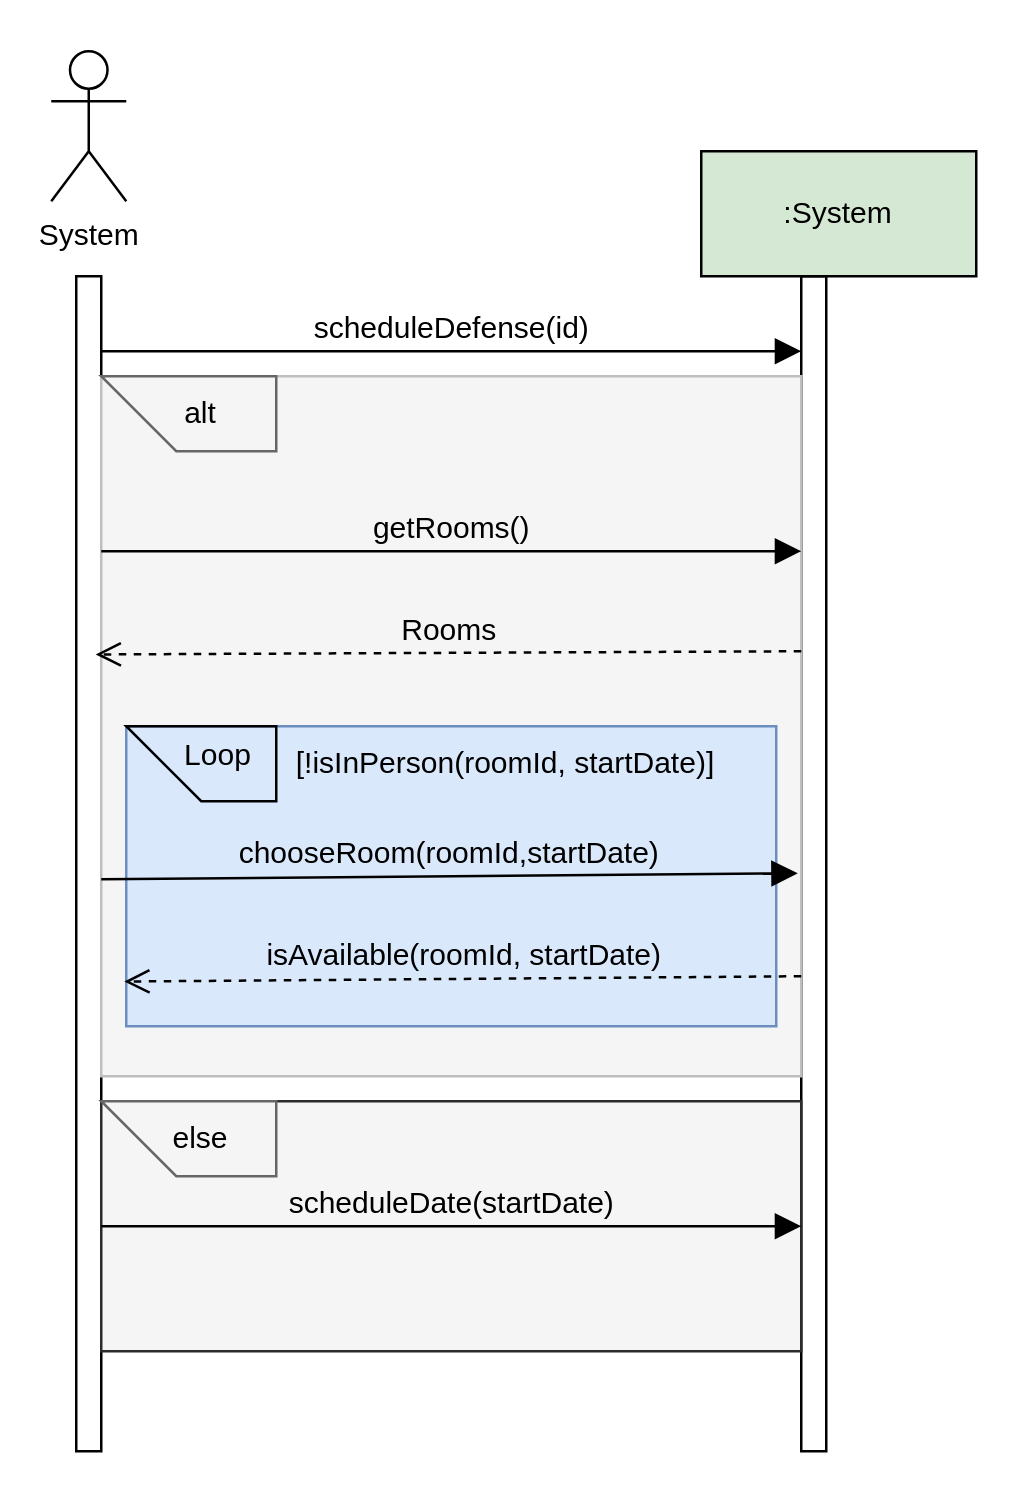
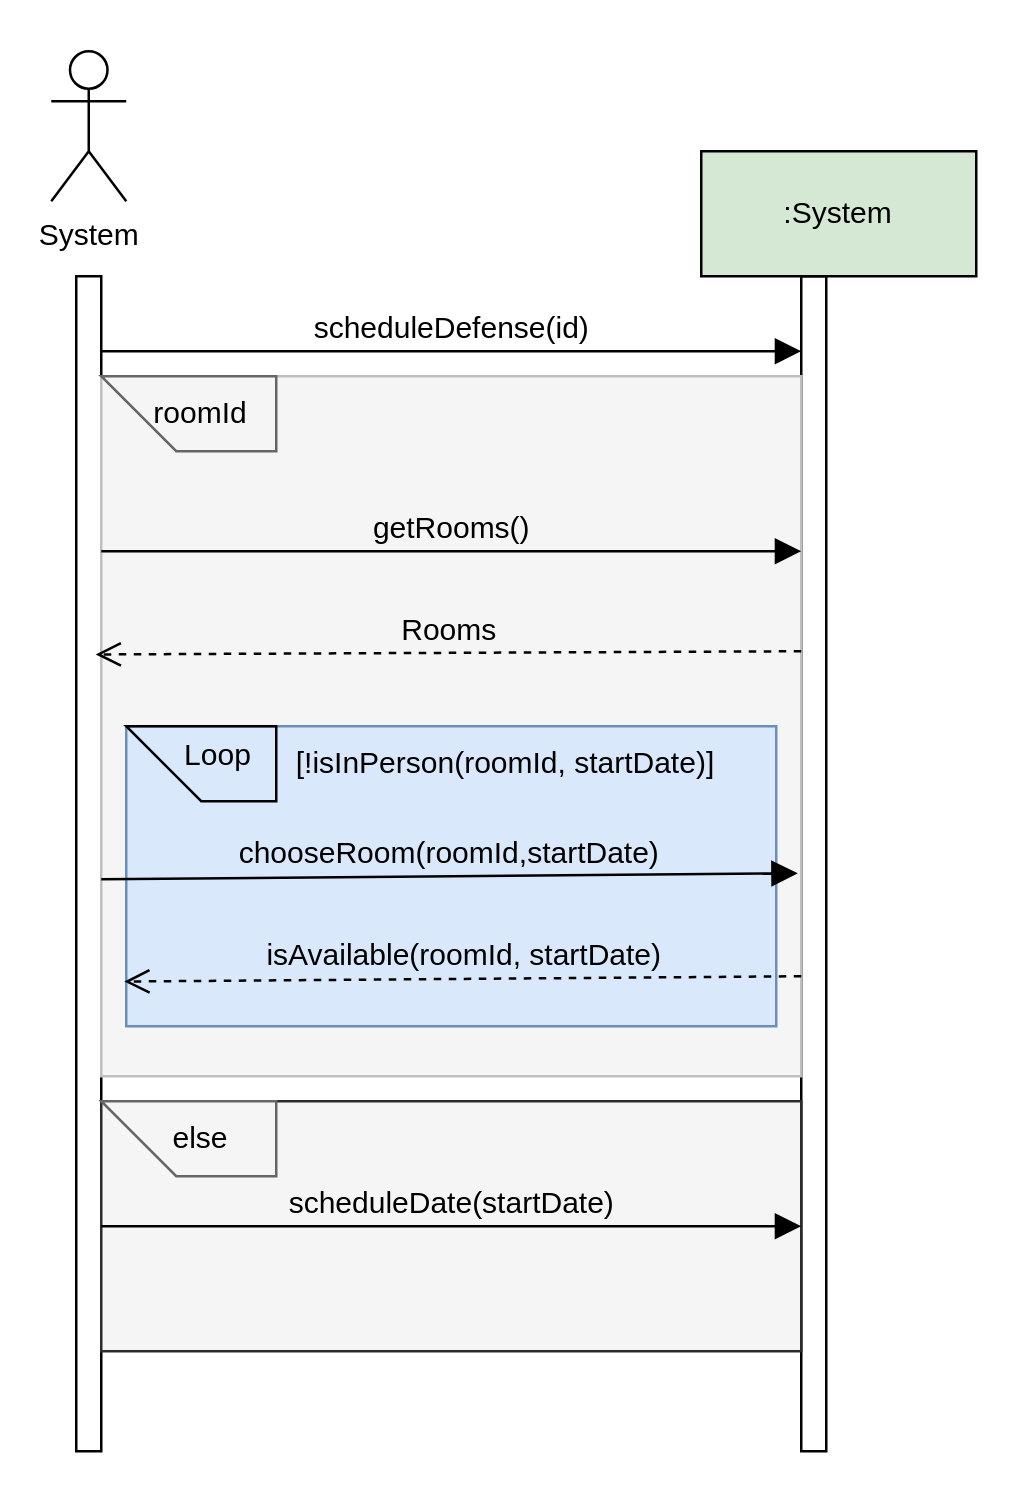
node "alt": label "alt" -> "roomId"
